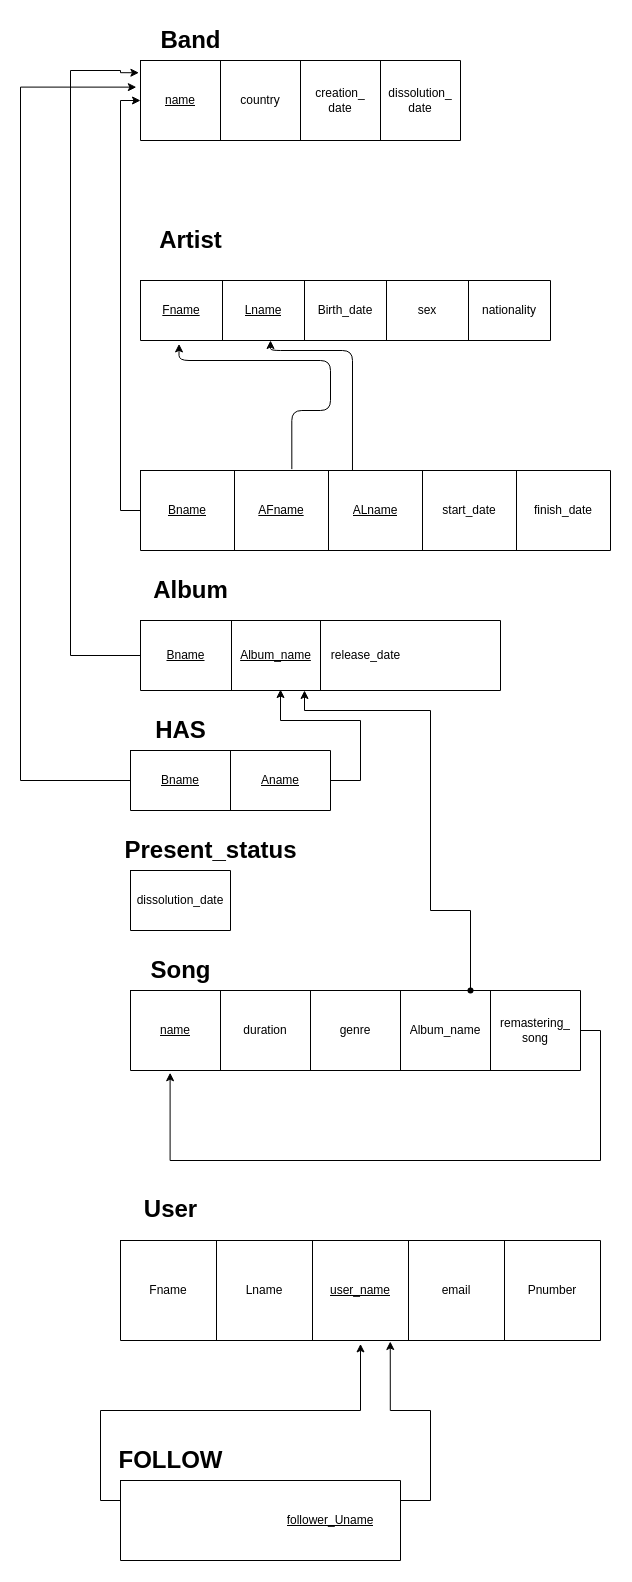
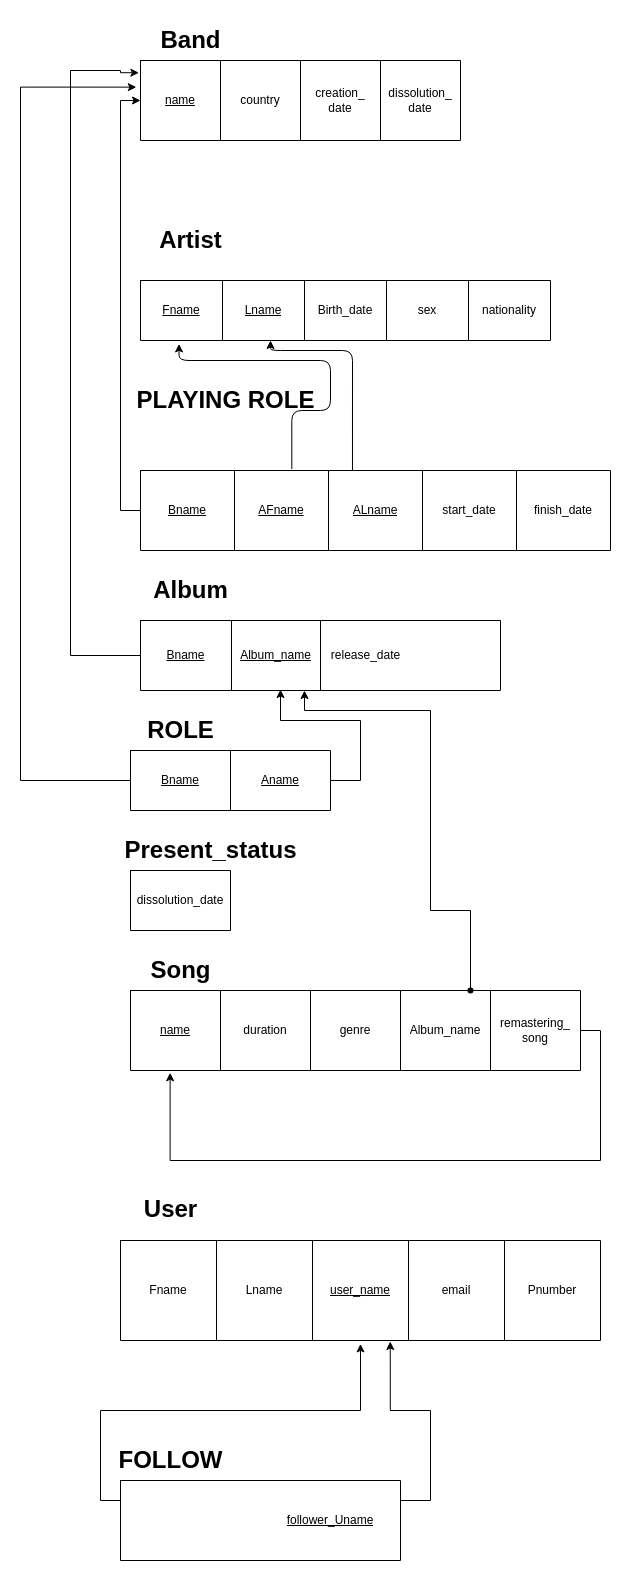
node "PLAYING ROLE": added
node "HAS": label "HAS" -> "ROLE"
